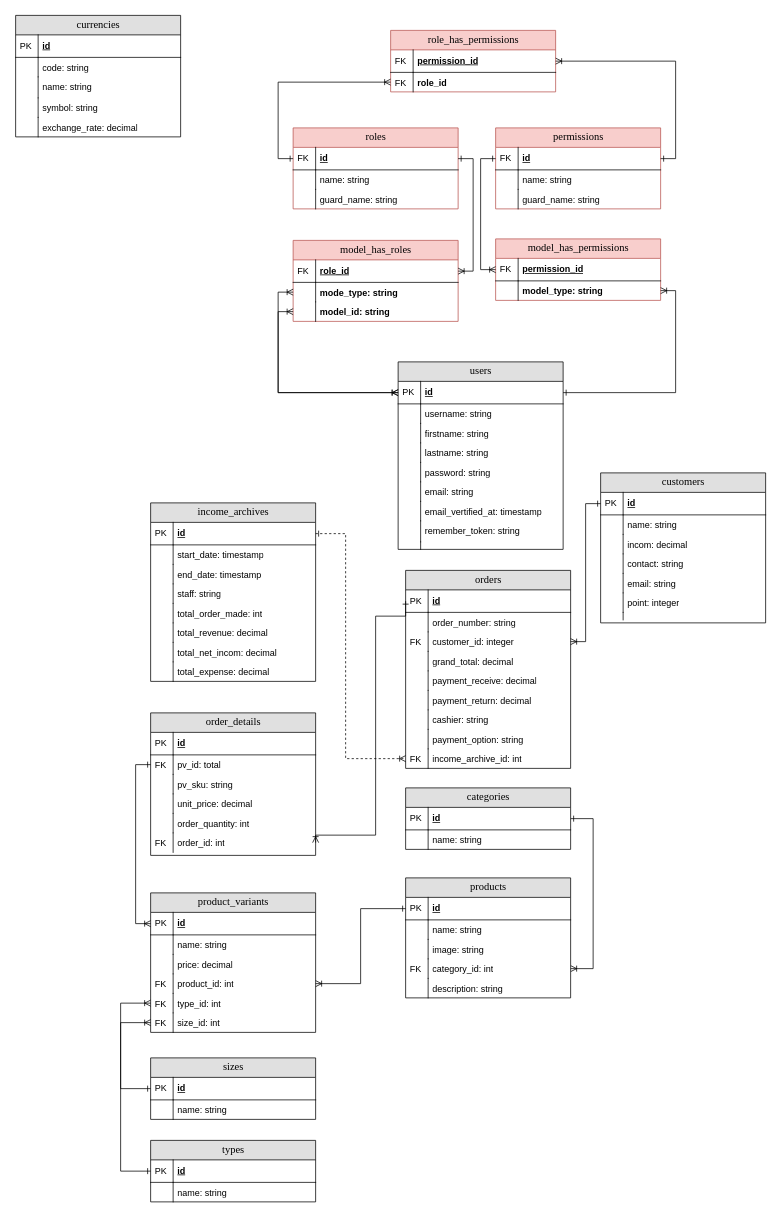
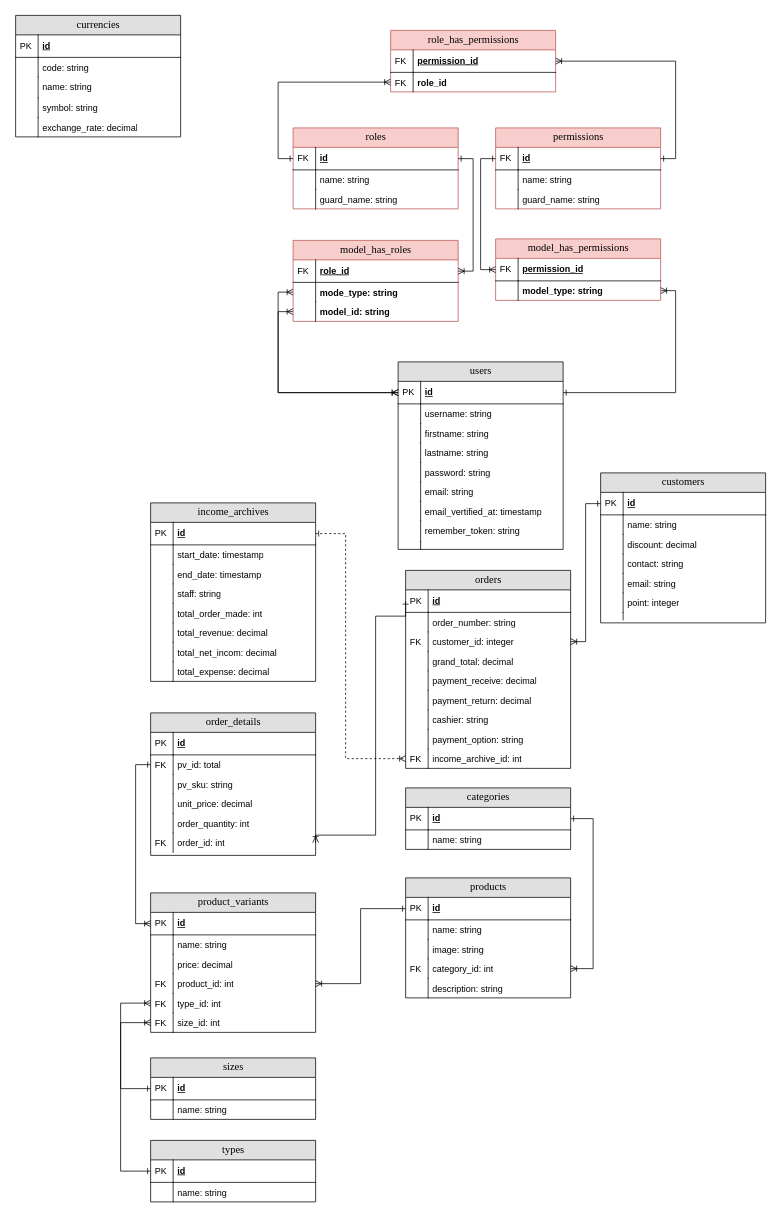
node "incom: decimal": label "incom: decimal" -> "discount: decimal"
